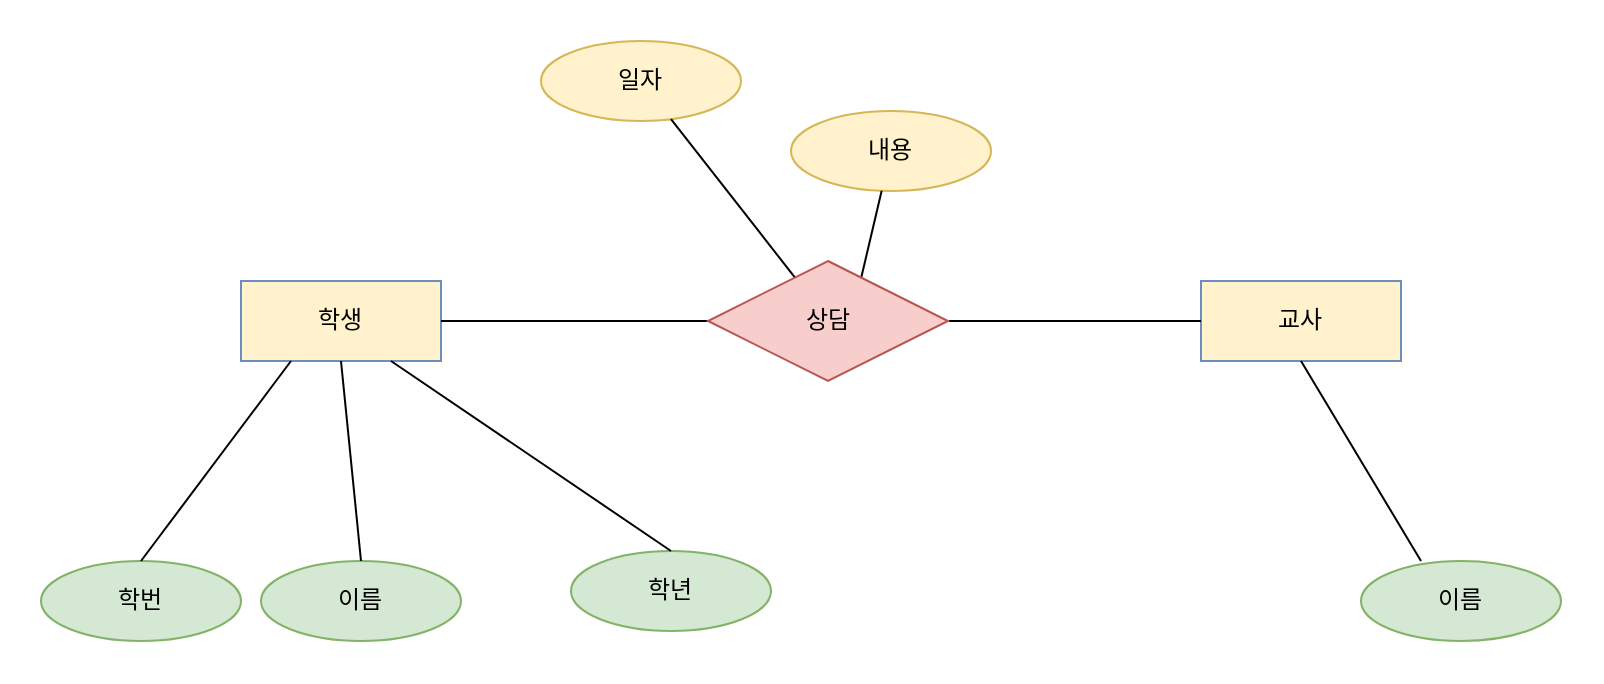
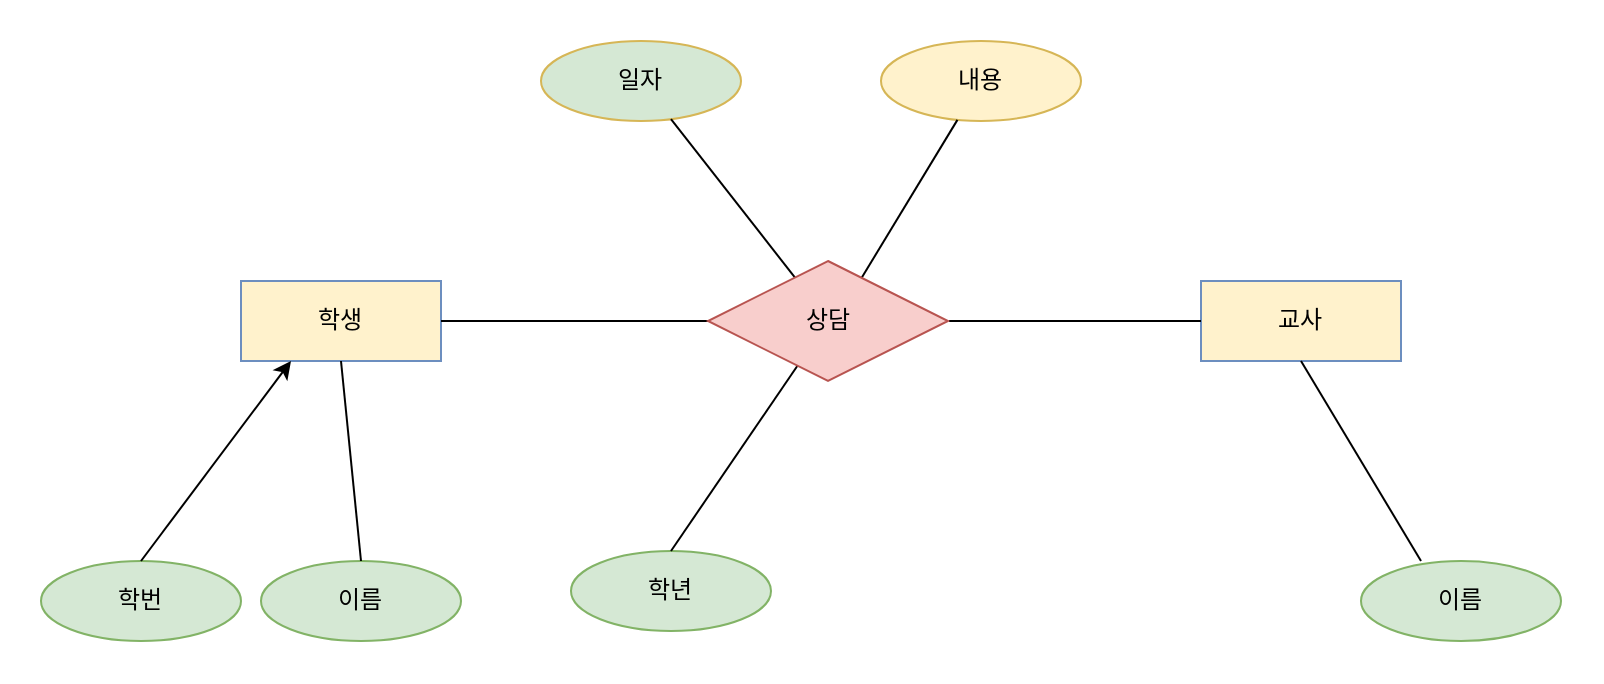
node "일자": fillcolor #fff2cc -> #d5e8d4
node "내용": moved (891, 151) -> (981, 81)
edge "학생" -- "학번": arrowhead none -> classic
edge "학생" -- "학년": now "상담" -- "학년"
